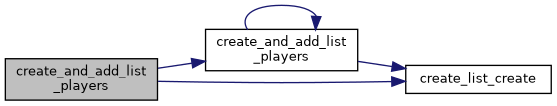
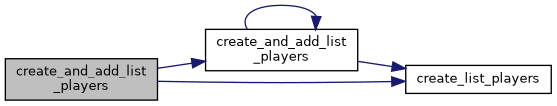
node "create_list_create": label "create_list_create" -> "create_list_players"
